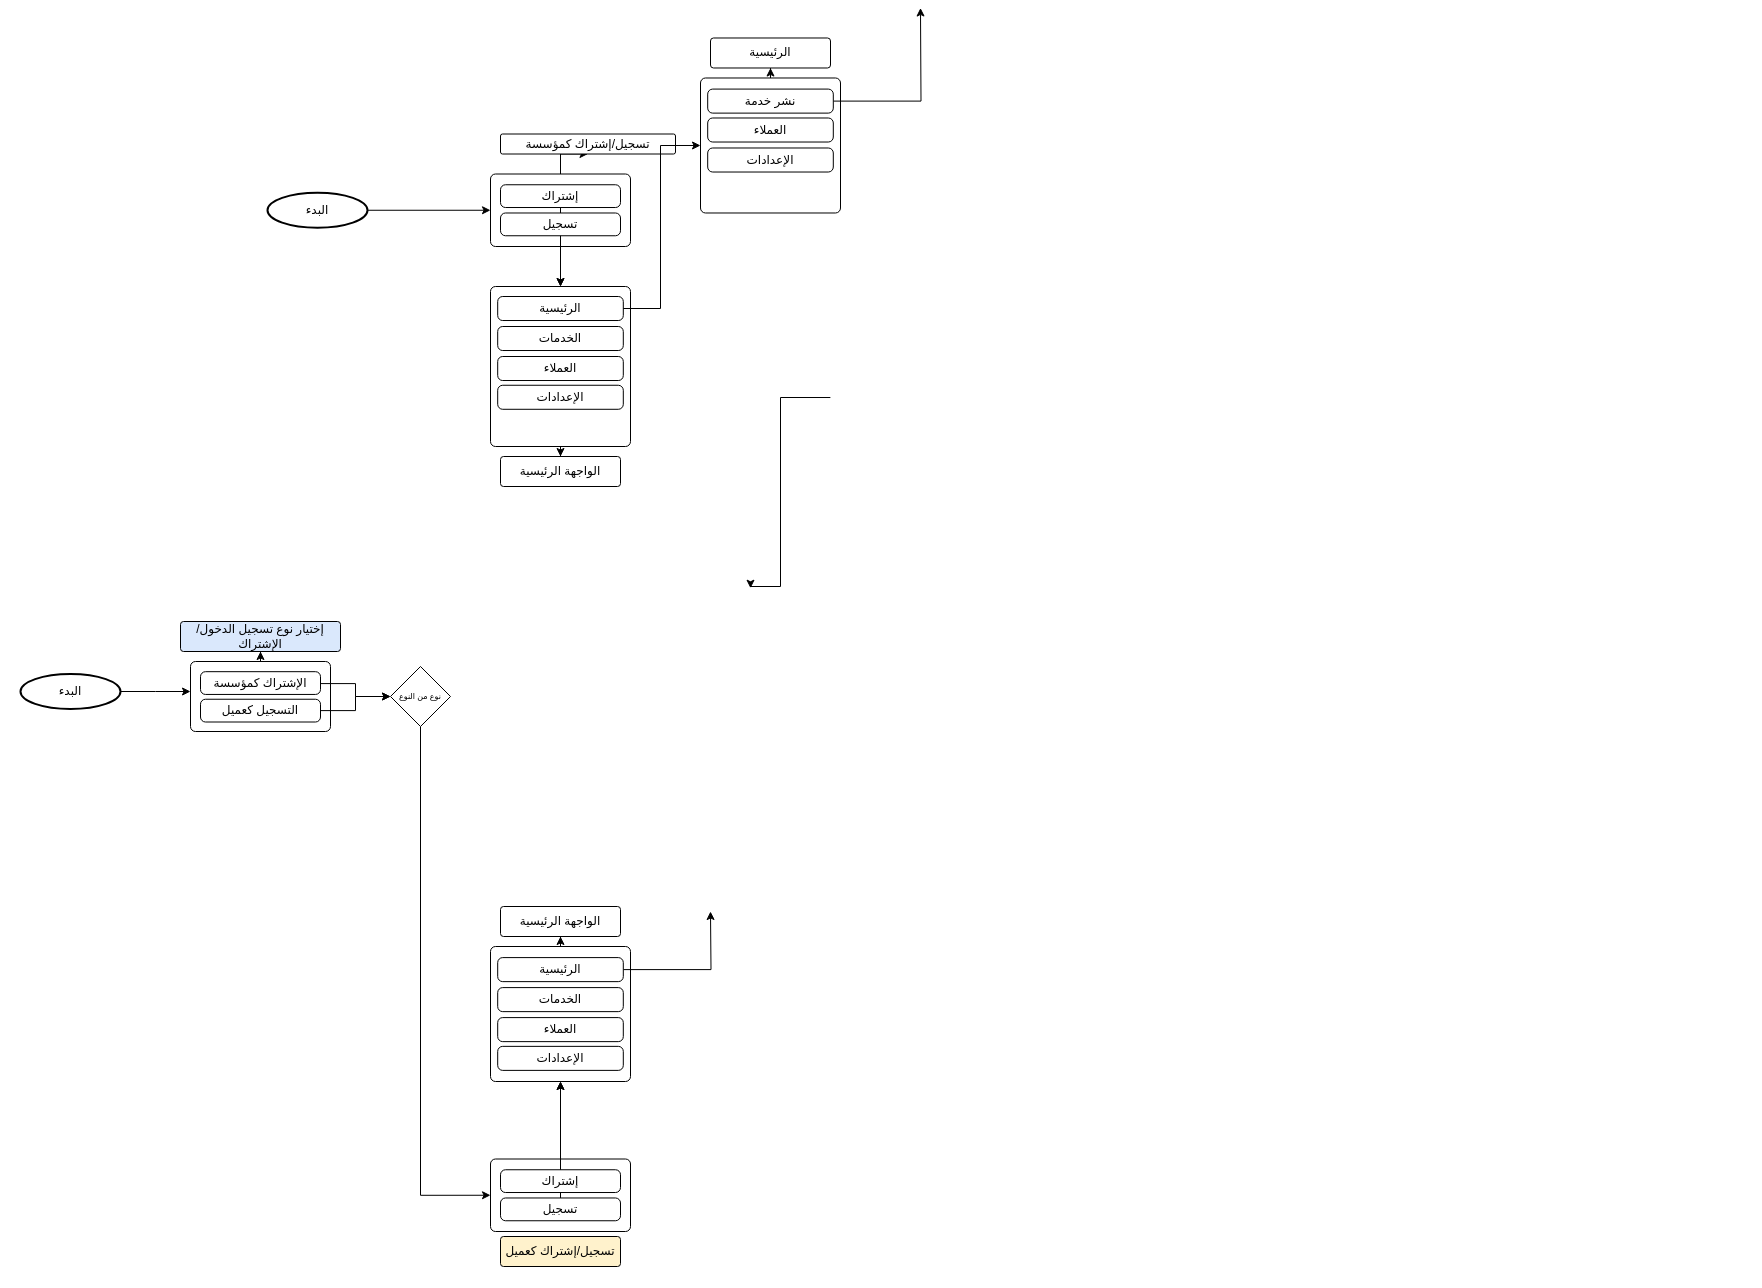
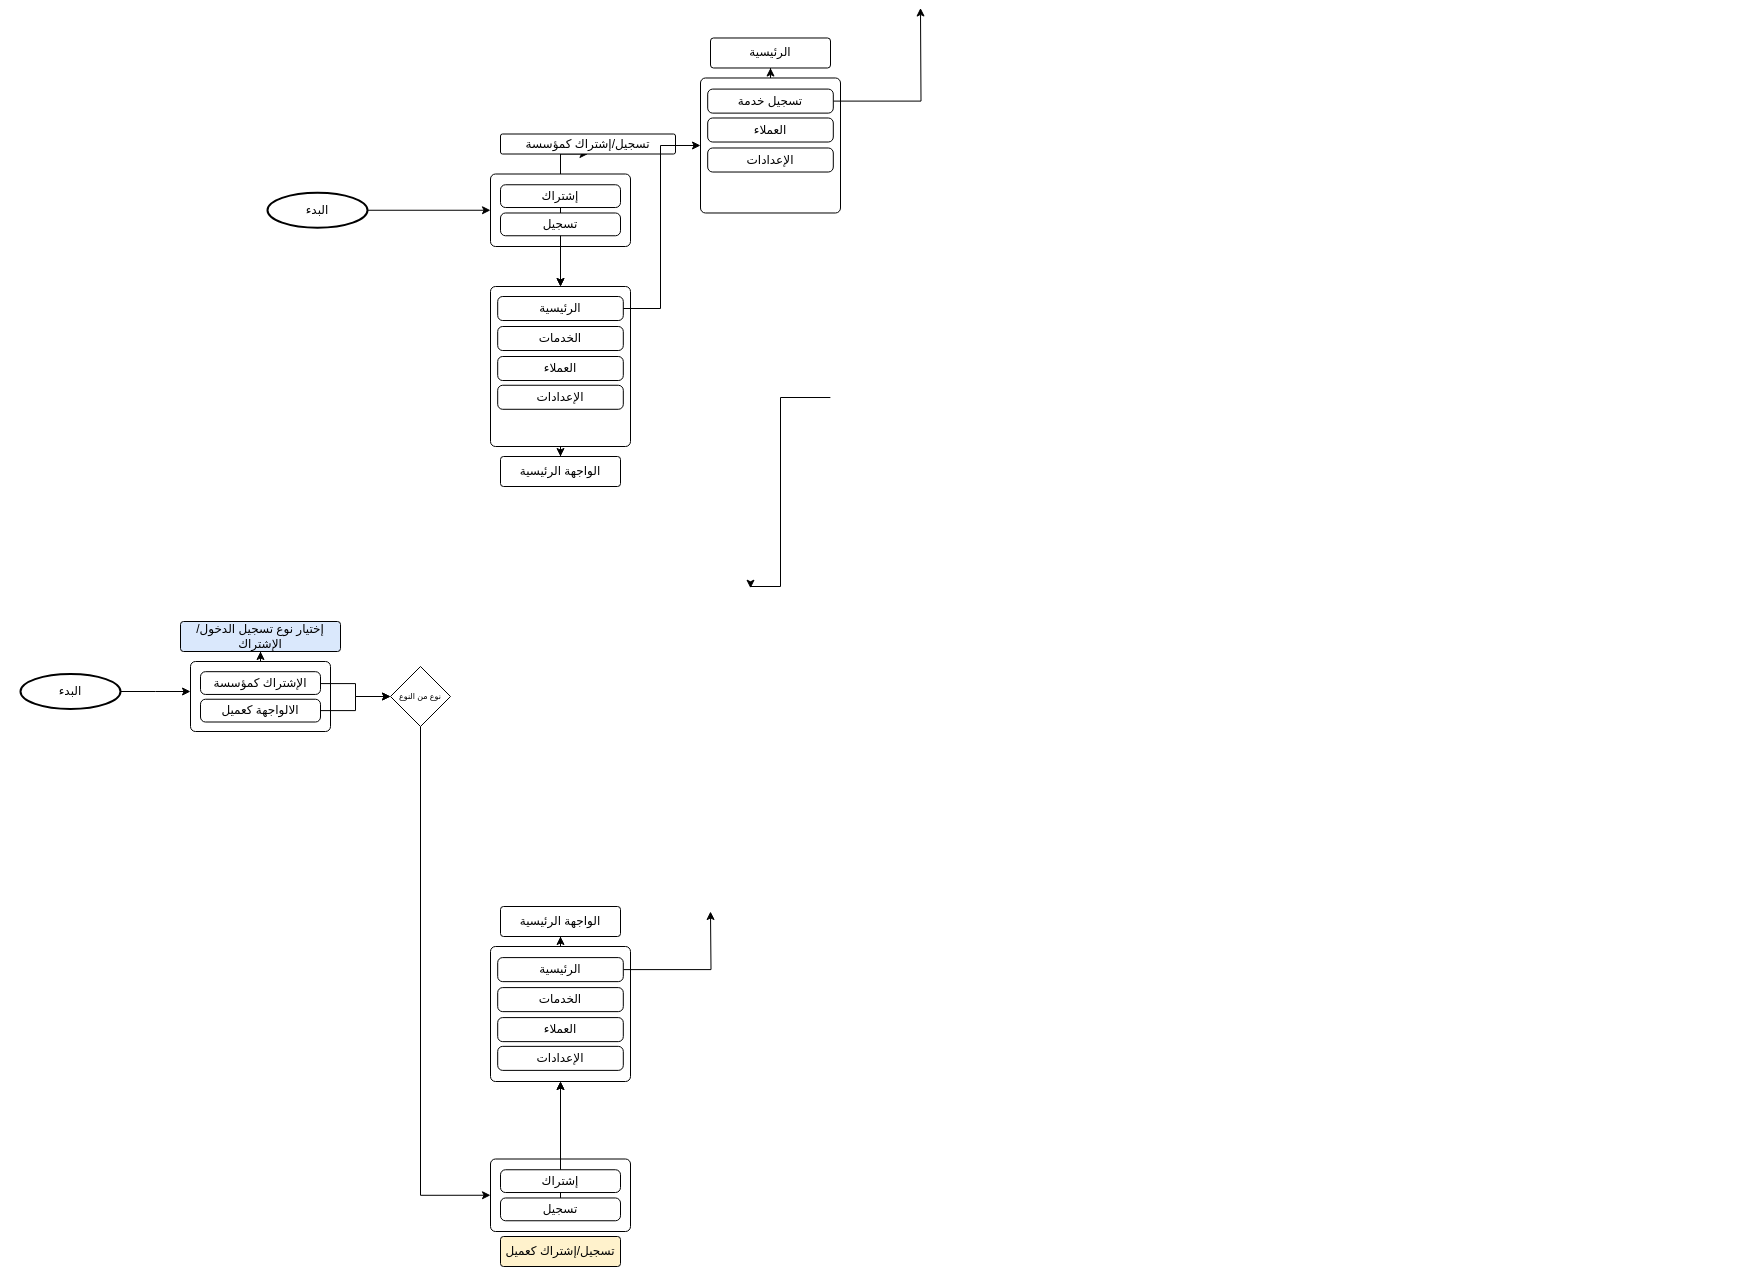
node "نشر خدمة": label "نشر خدمة" -> "تسجيل خدمة"
node "التسجيل كعميل": label "التسجيل كعميل" -> "الالواجهة كعميل"
